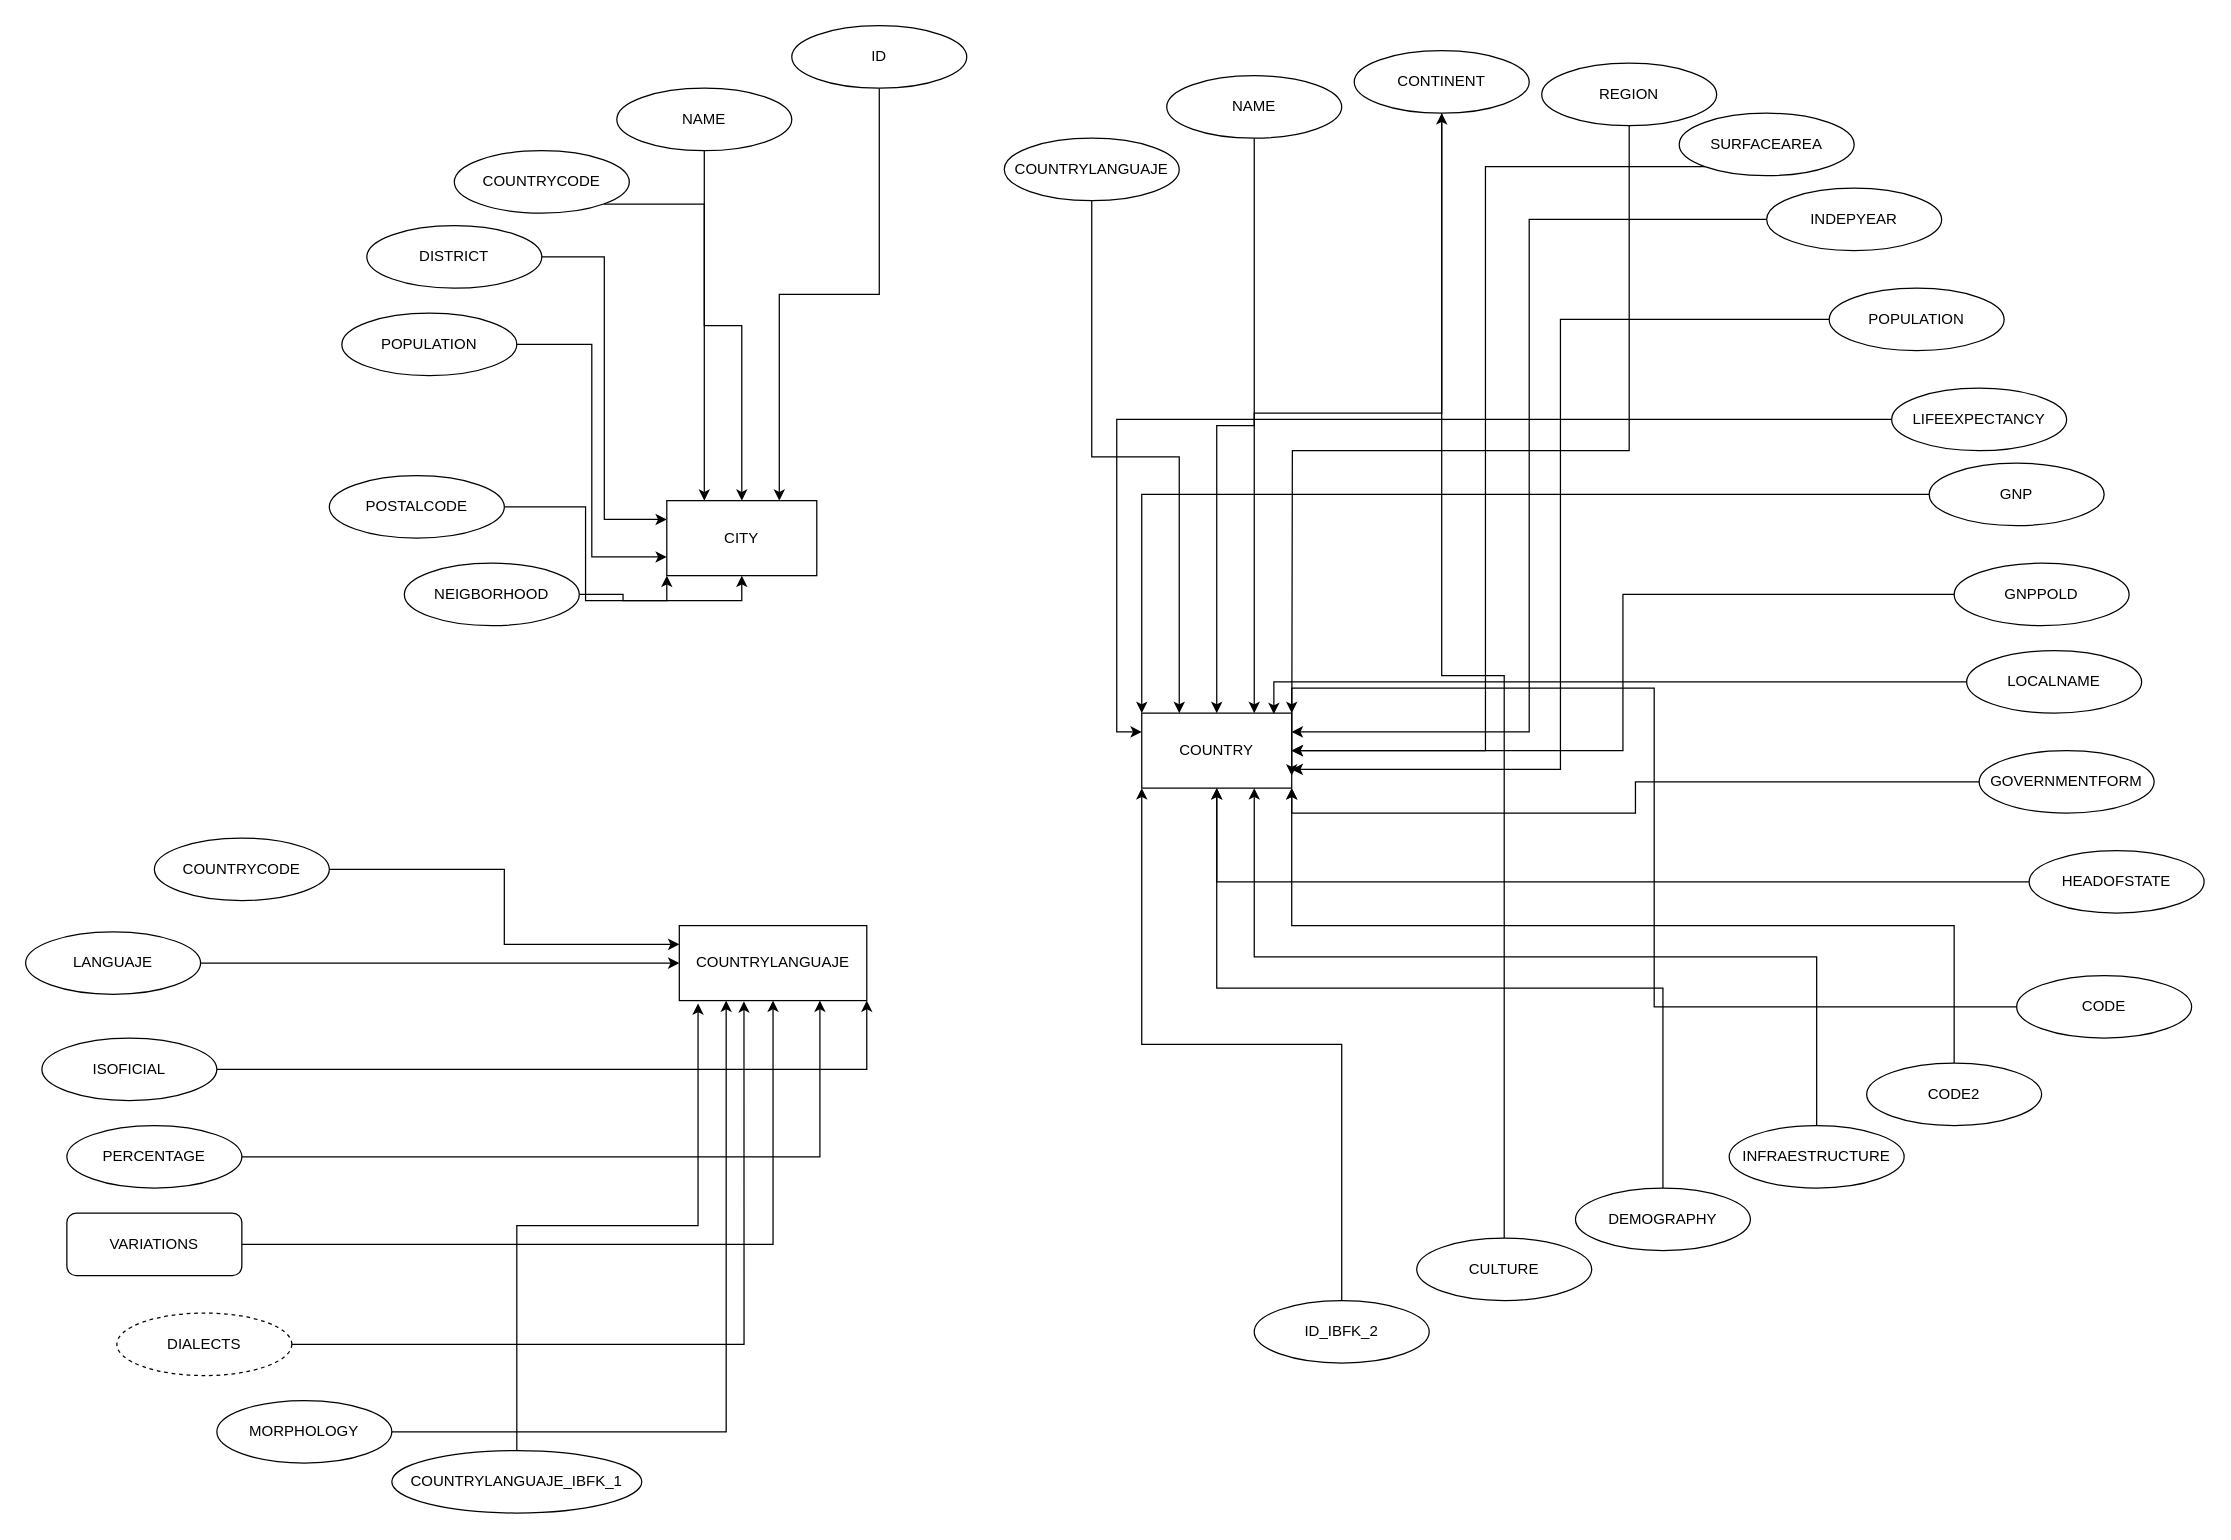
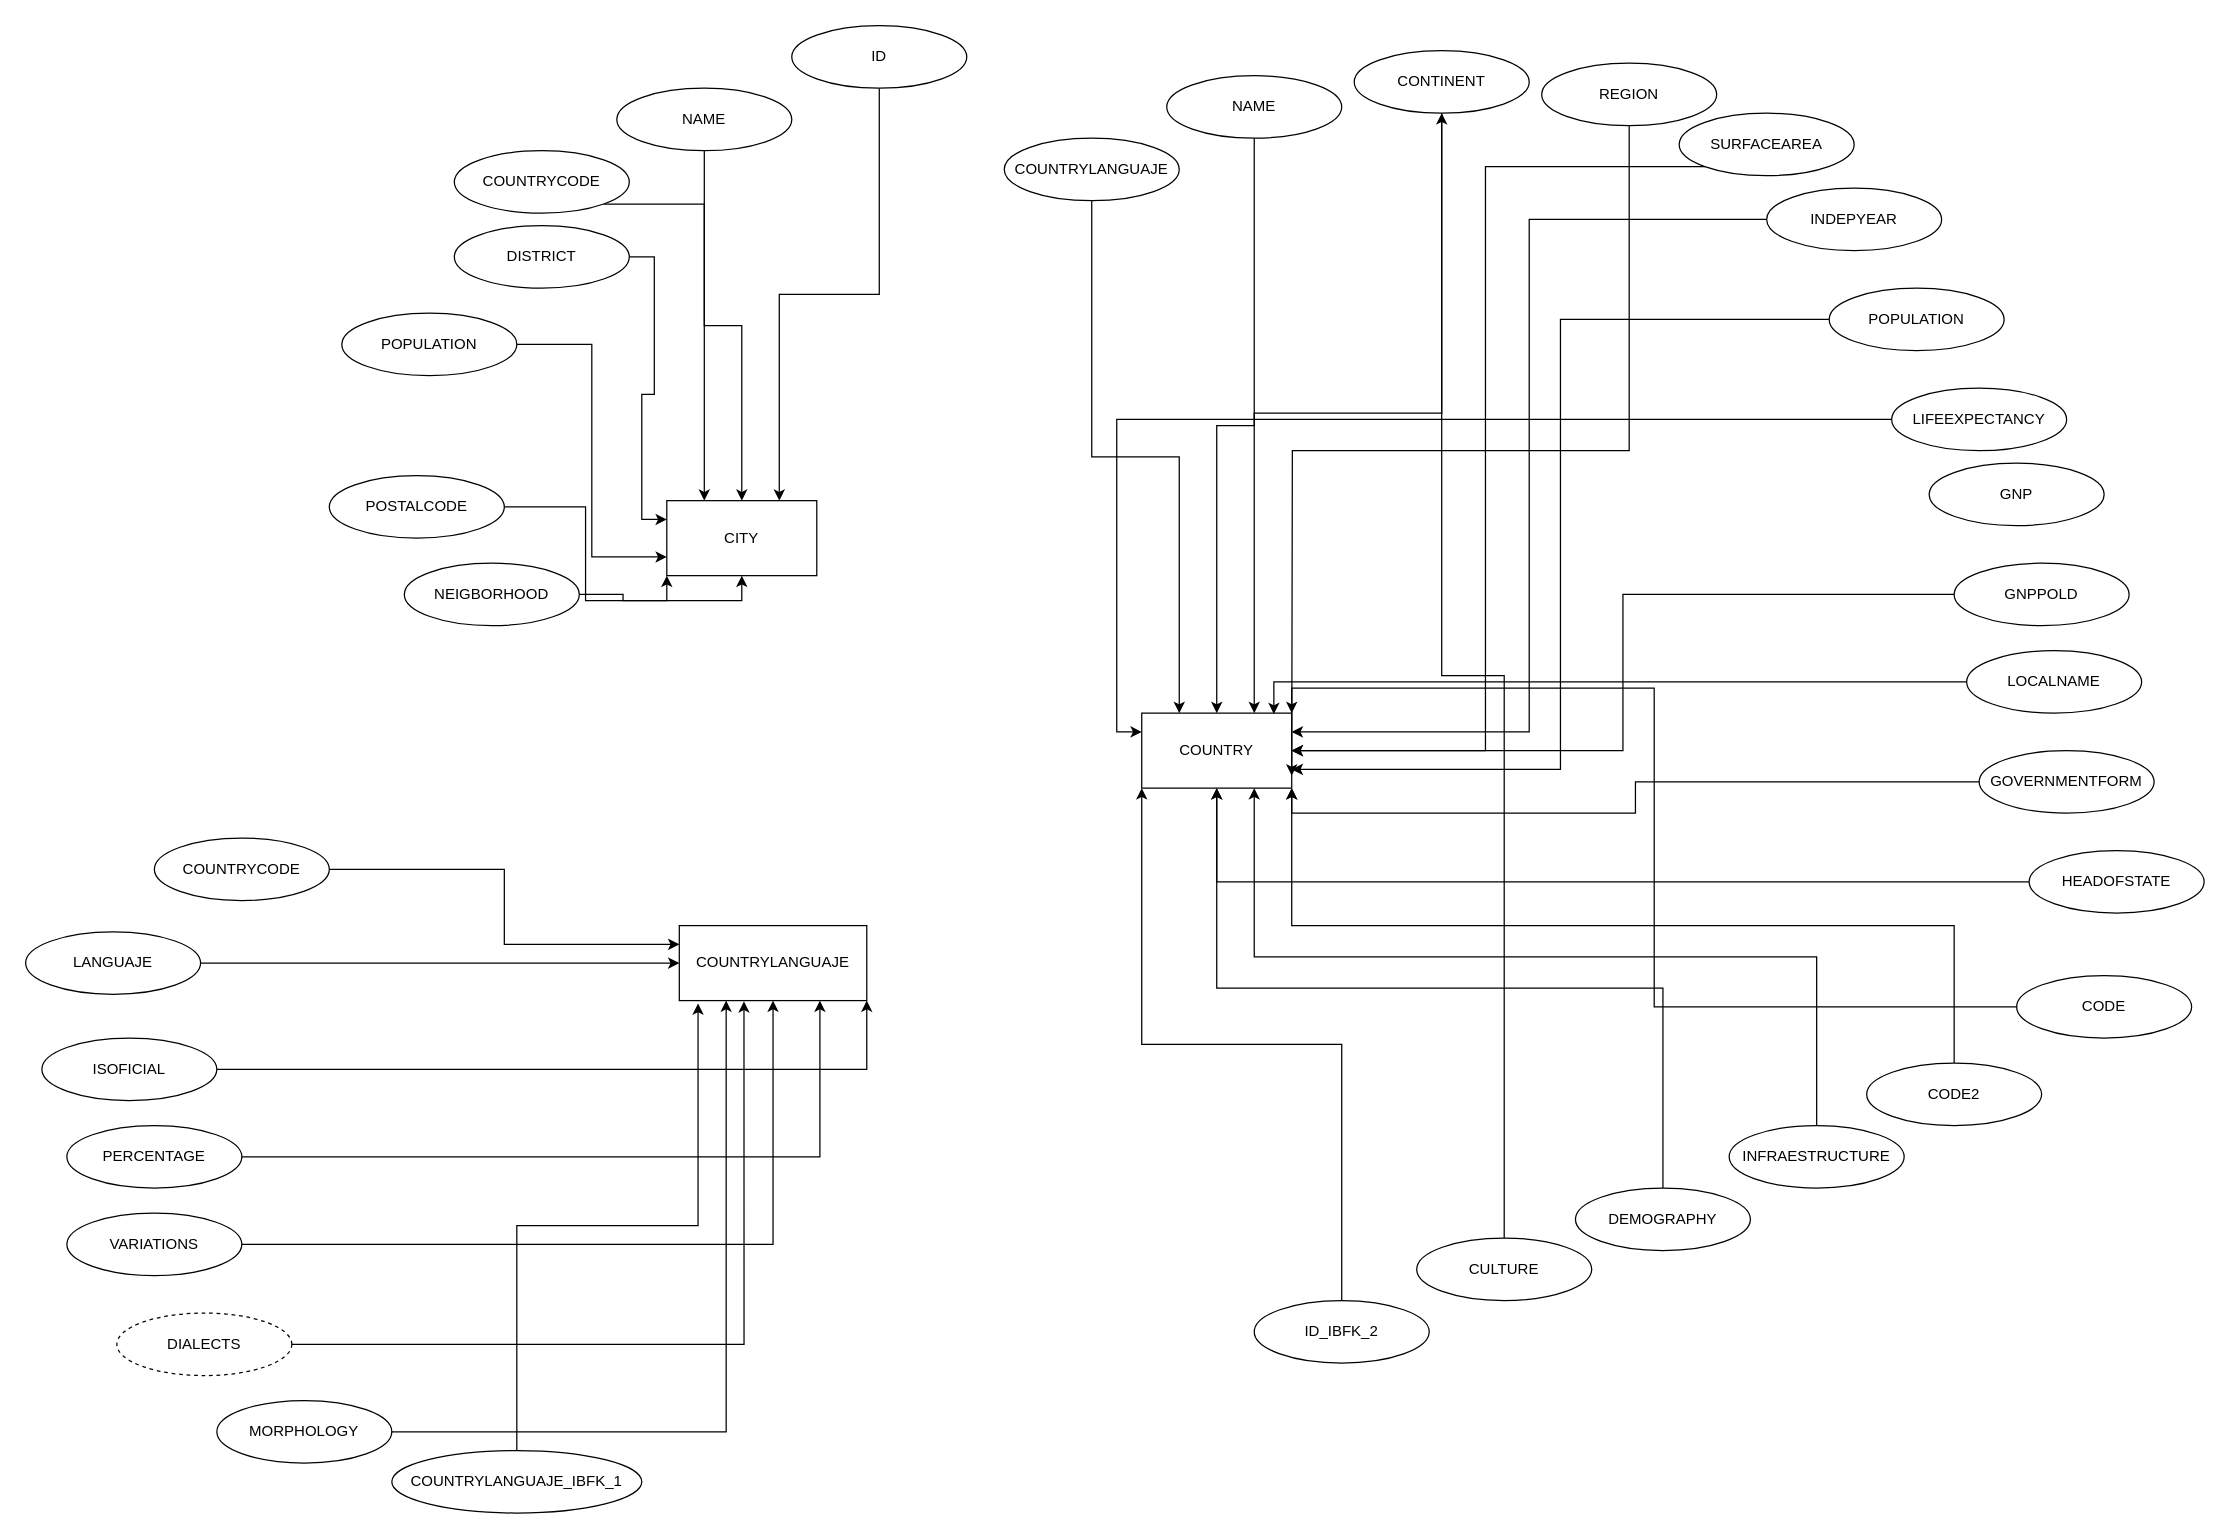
node "DISTRICT": moved (454, 257) -> (542, 257)
edge "GNP" -> "COUNTRY": removed
node "VARIATIONS": shape rounded rectangle -> ellipse
